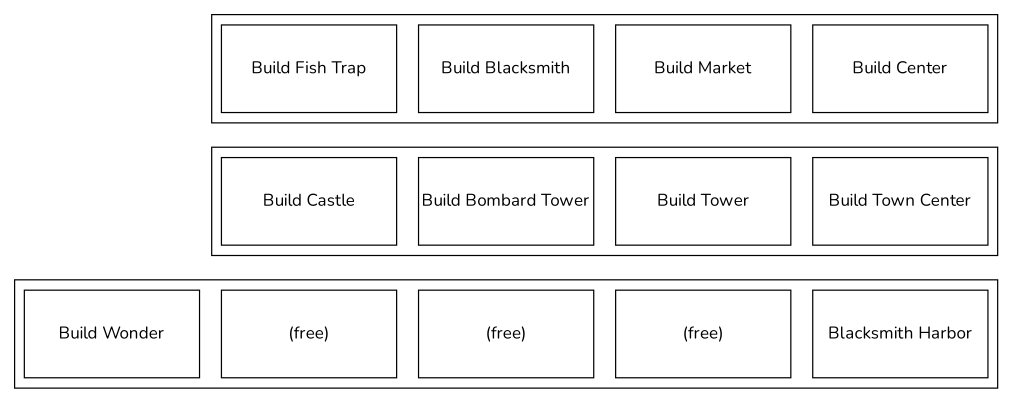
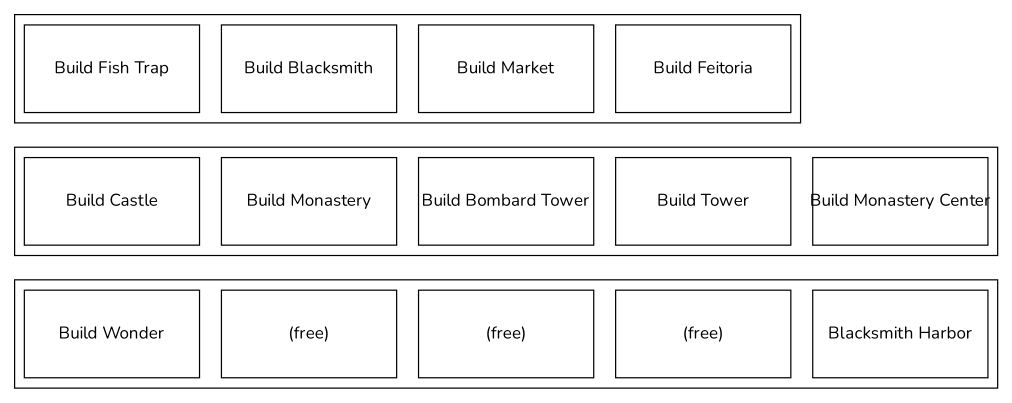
node "Build Center": label "Build Center" -> "Build Feitoria"
node "Build Monastery": added
node "Build Town Center": label "Build Town Center" -> "Build Monastery Center"
